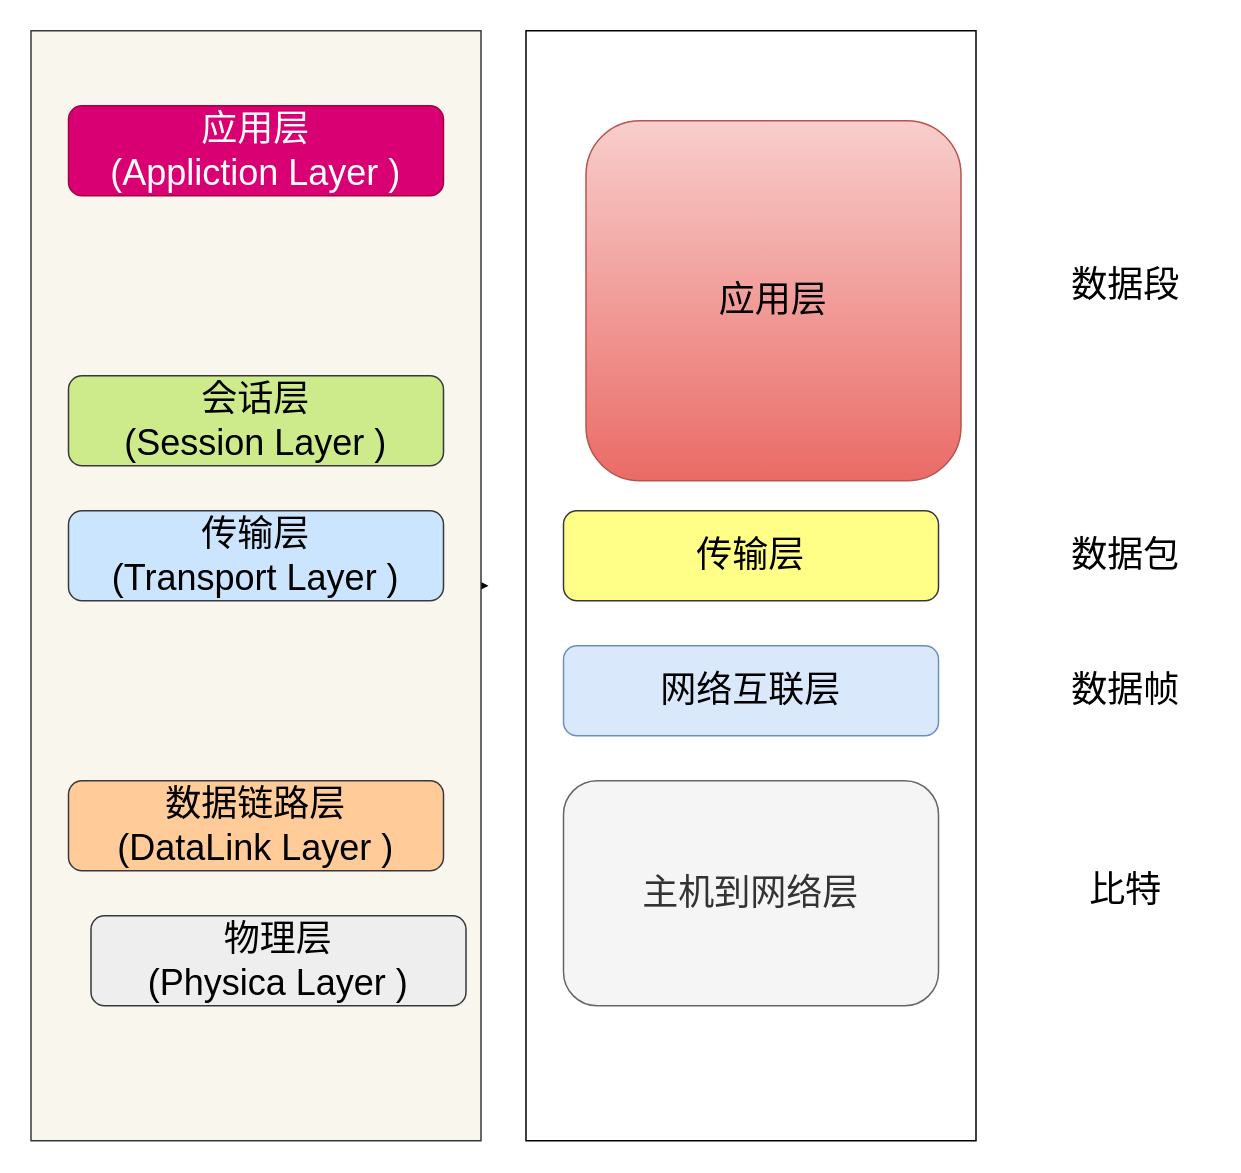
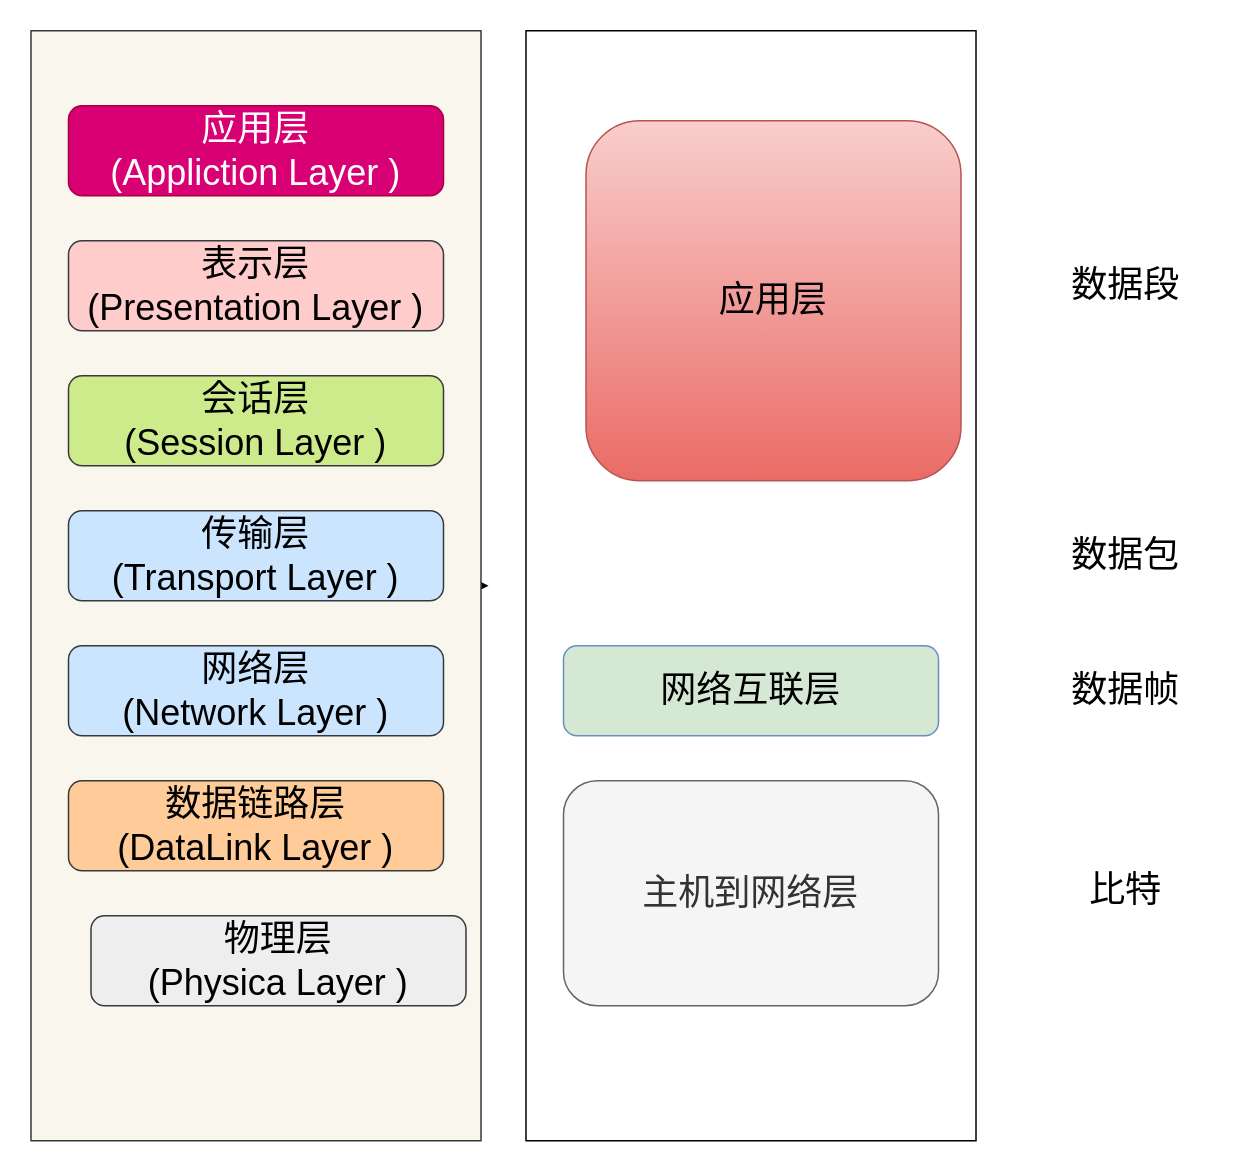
node "表示层 (Presentation Layer )": added
node "传输层": removed
node "网络层 (Network Layer )": added
node "网络互联层": fillcolor #dae8fc -> #d5e8d4
